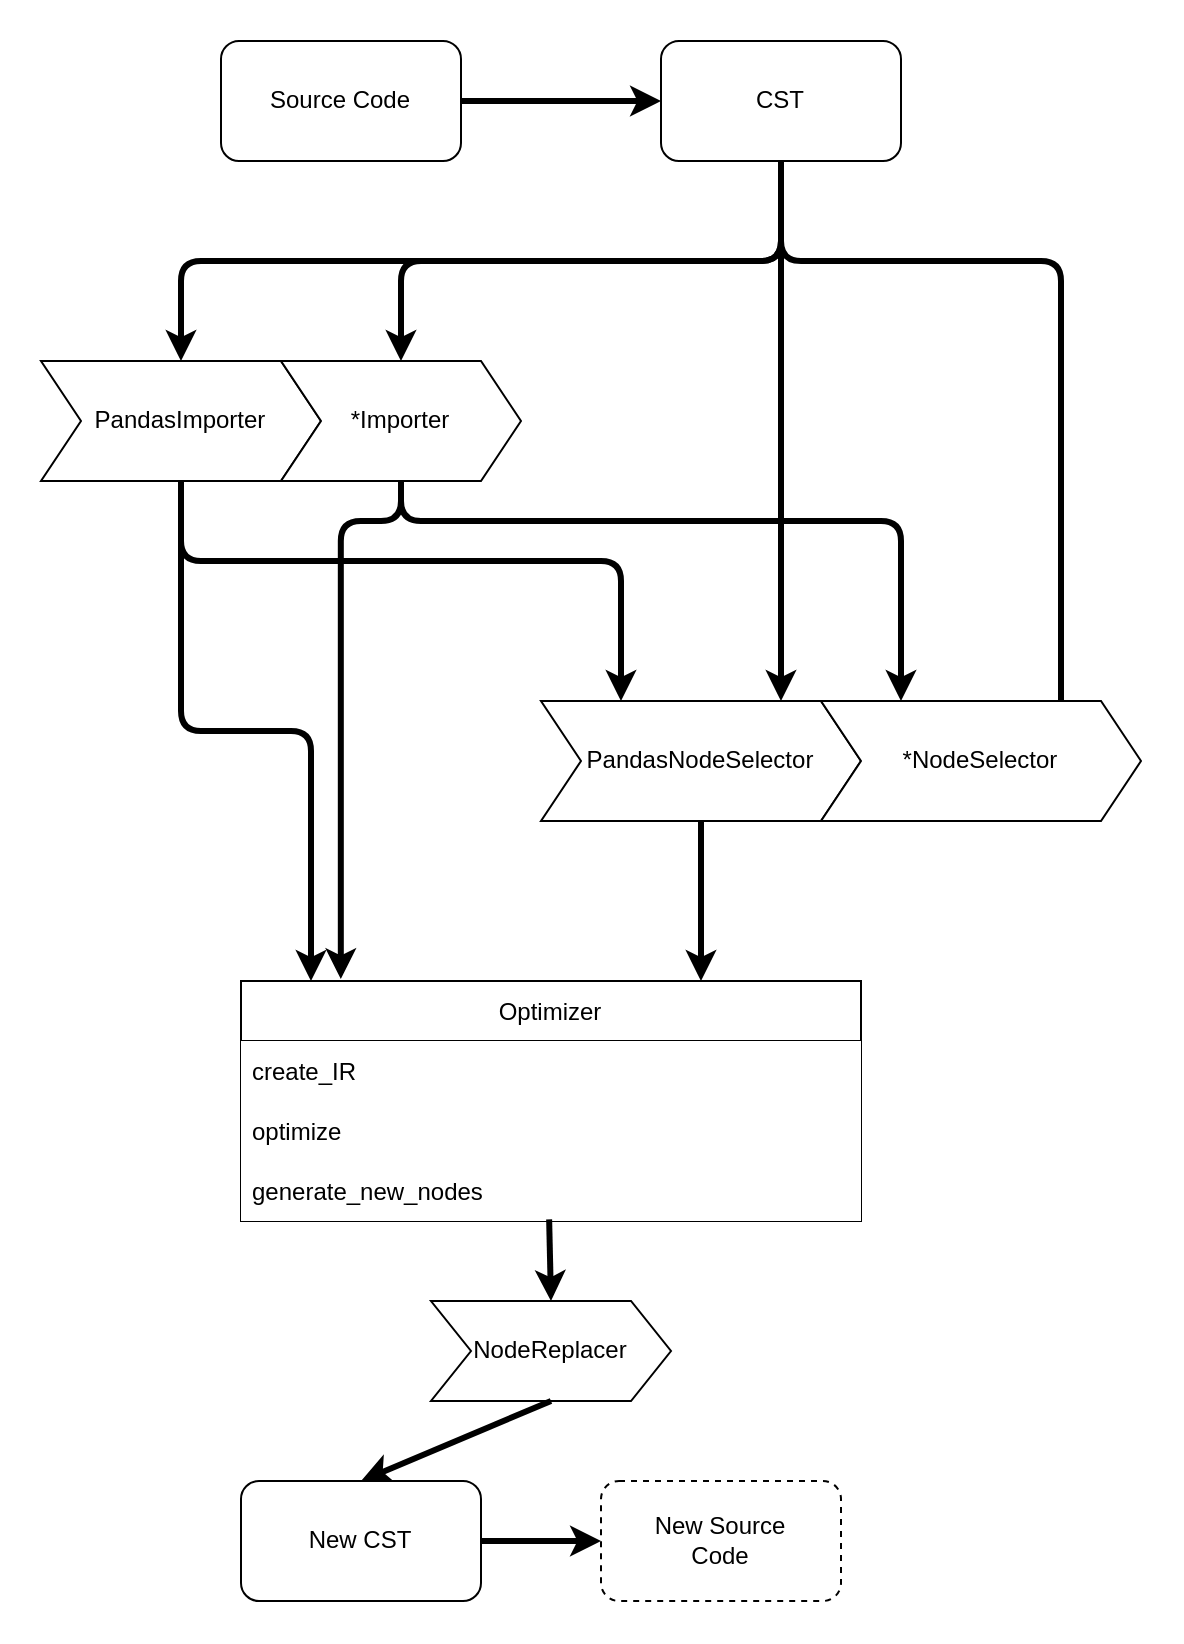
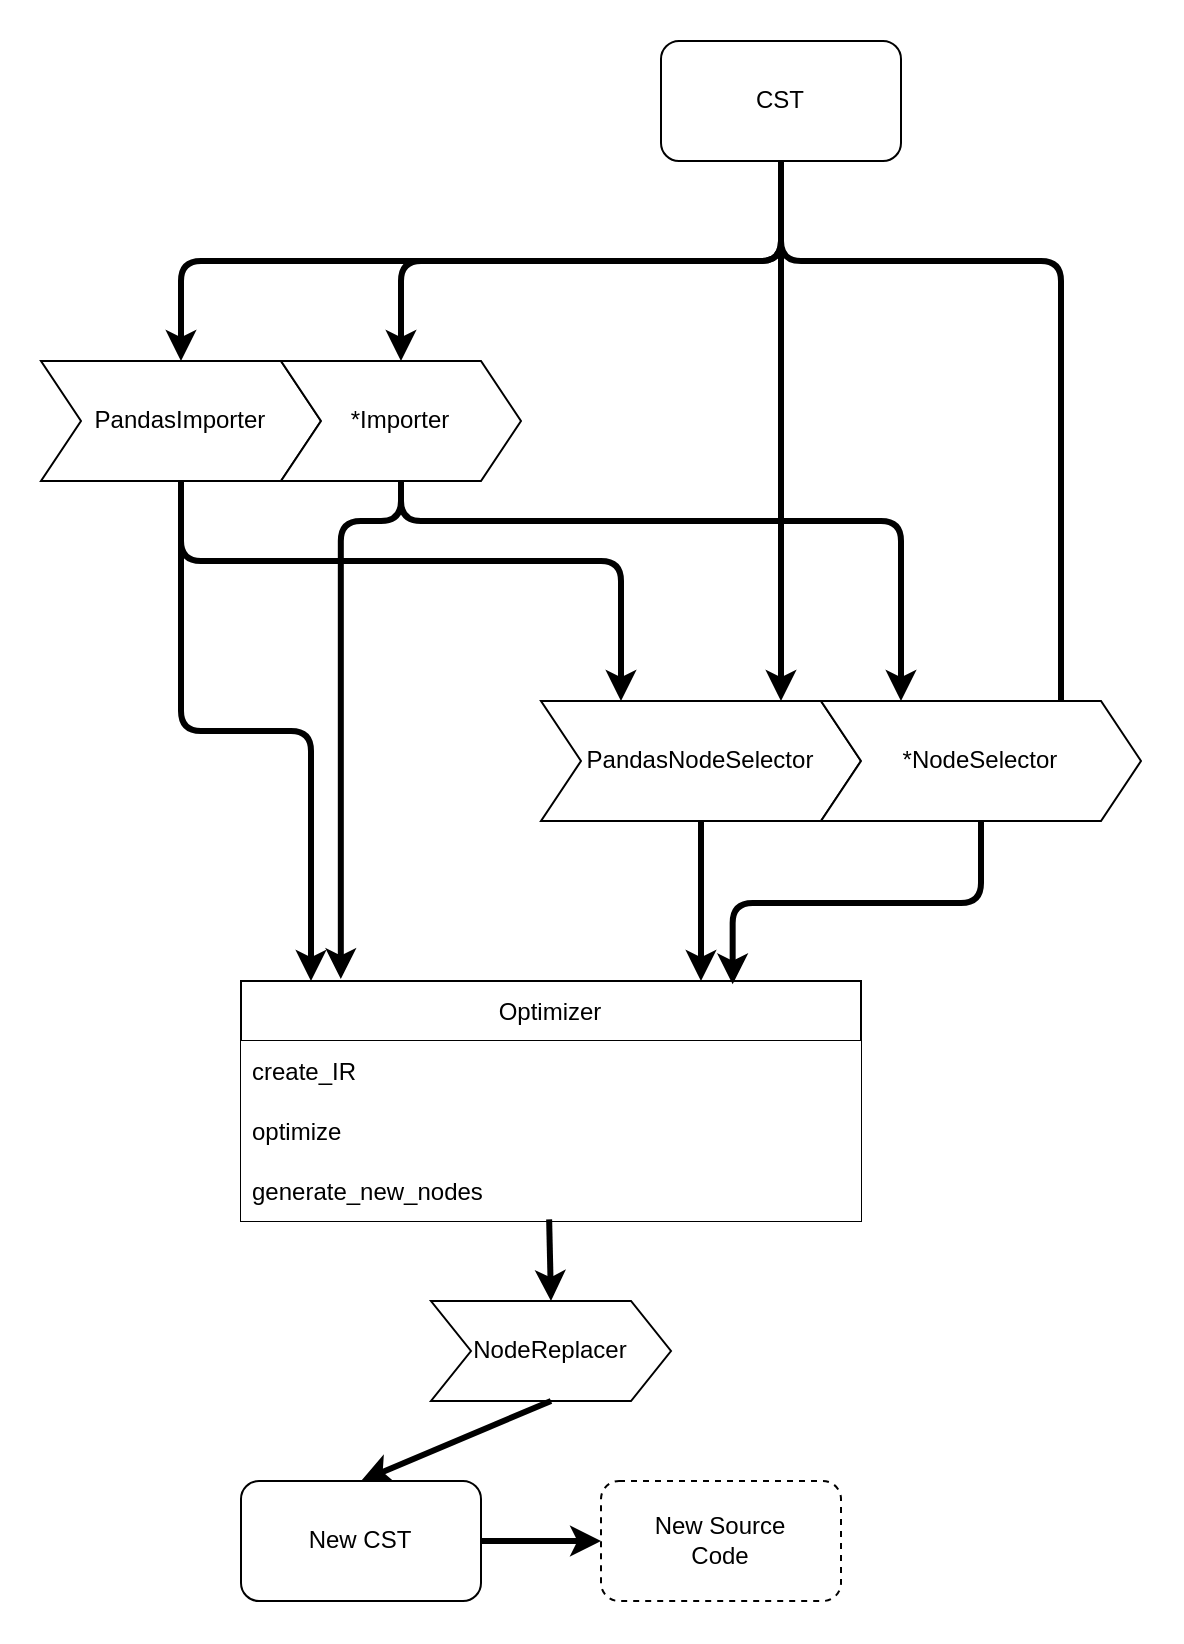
node "Source Code": removed
edge "Source Code" -> "CST": removed
edge "*NodeSelector" -> "Optimizer": added
